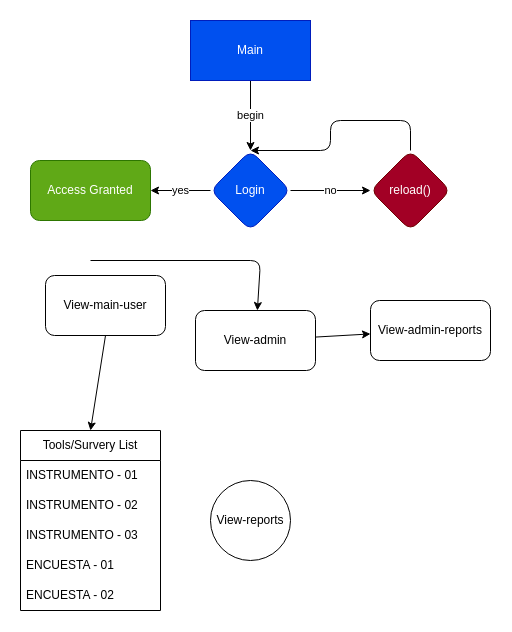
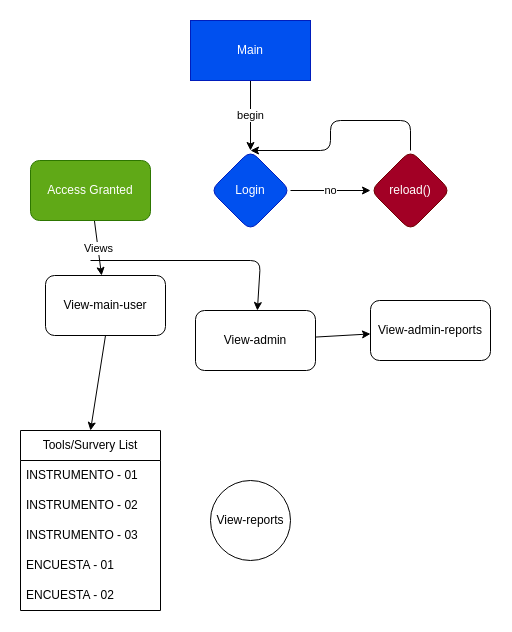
edge "Login" -> "Access Granted": removed, label "yes"
edge "Access Granted" -> "View-main-user": added, label "Views"
